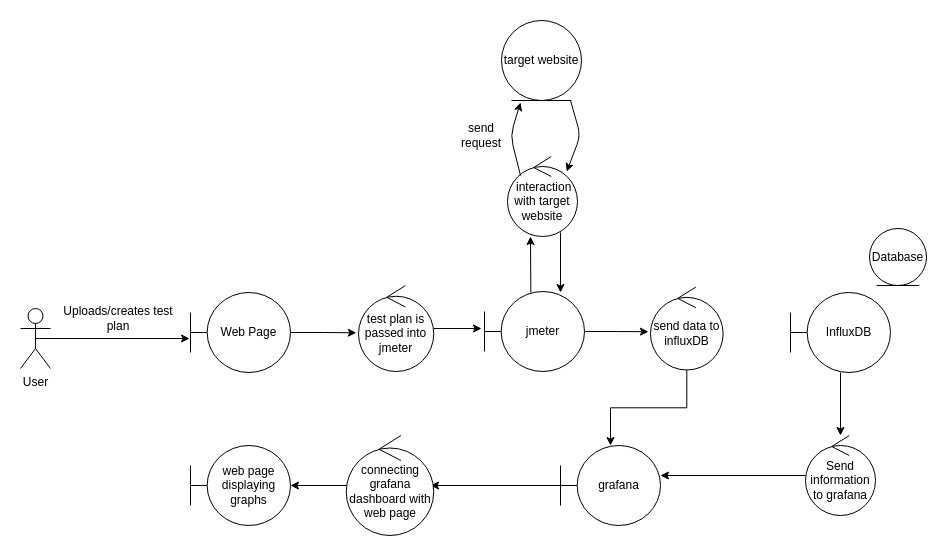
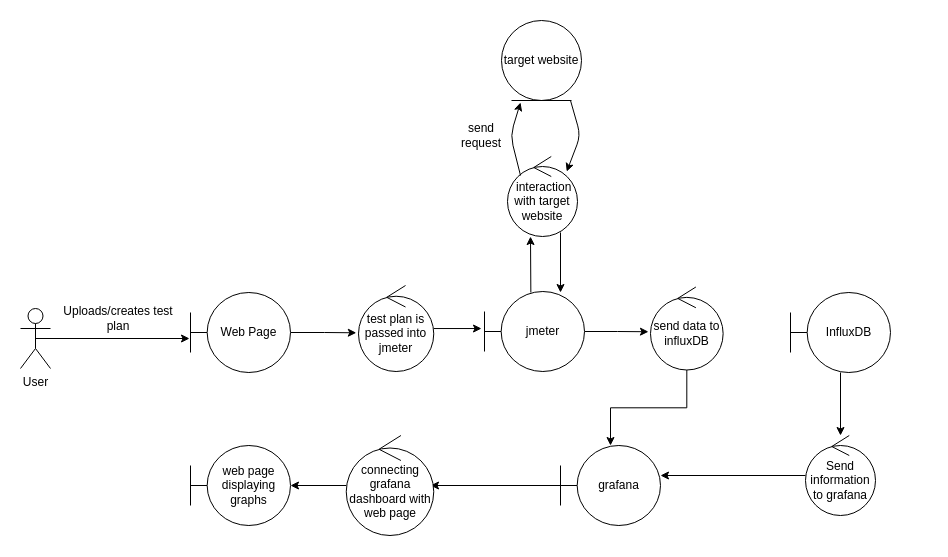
node "Database": removed
